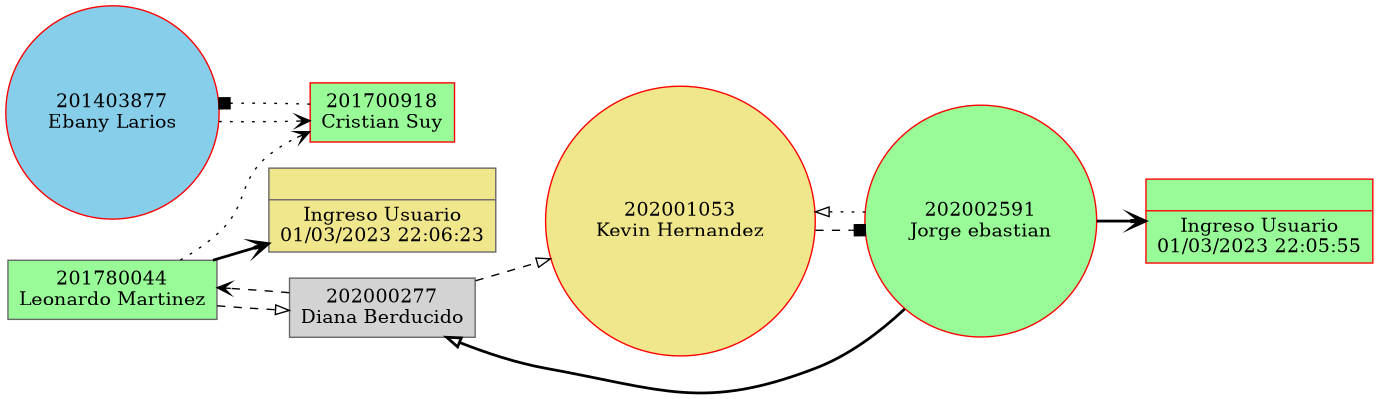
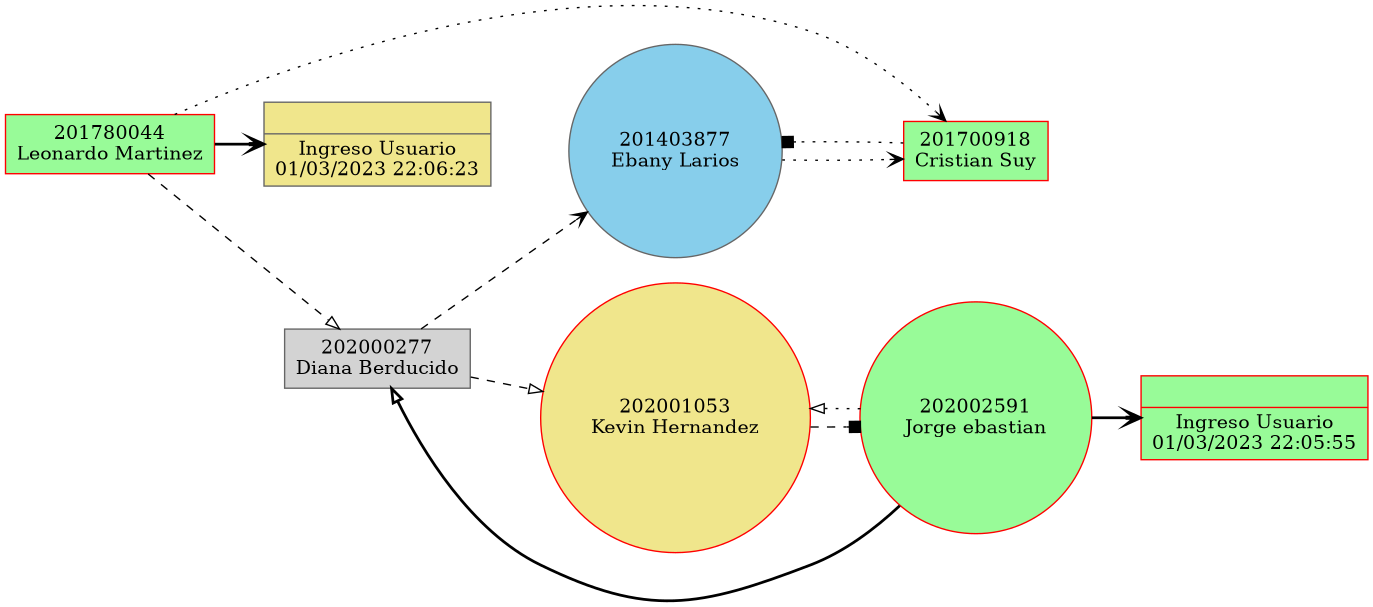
node "201403877 Ebany Larios": color red -> gray40
node "201780044 Leonardo Martinez": color gray40 -> red
edge "202000277 Diana Berducido" -> "201780044 Leonardo Martinez": now "202000277 Diana Berducido" -> "201403877 Ebany Larios"
